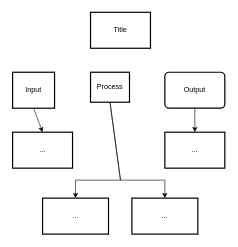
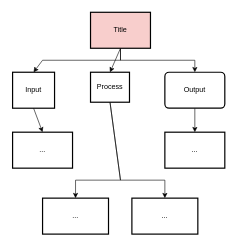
node "Title": fillcolor #ffffff -> #f8cecc
edge "Title" -> "Process": added
edge "Title" -> "Output": added
edge "Title" -> "Input": added
